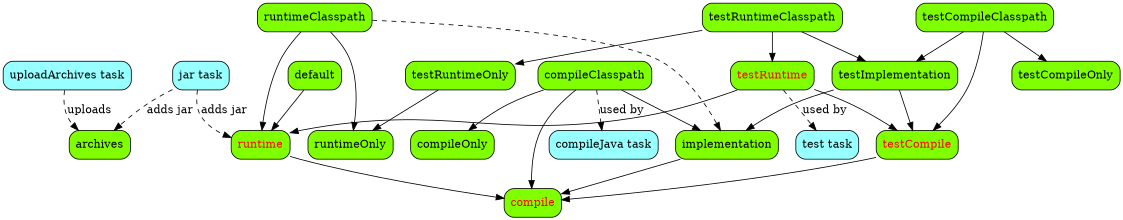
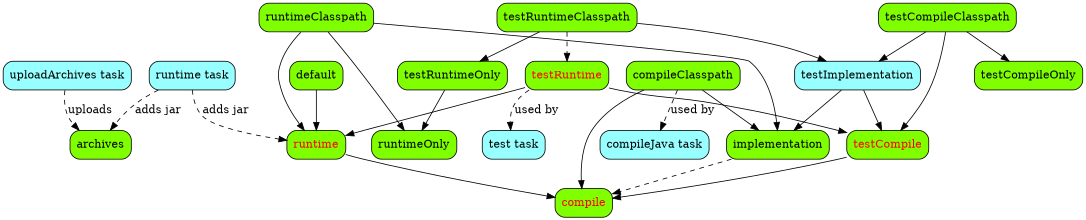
edge "runtimeClasspath" -> "implementation": style dashed -> solid
edge "testRuntimeClasspath" -> "testRuntime": style solid -> dashed
node "jar task": label "jar task" -> "runtime task"
node "testImplementation": fillcolor chartreuse -> darkslategray1
node "compileOnly": removed
edge "implementation" -> "compile": style solid -> dashed
